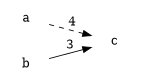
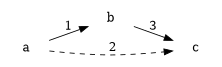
edge "a" -> "c": label " 4" -> " 2"
edge "a" -> "b": added, label "1"
